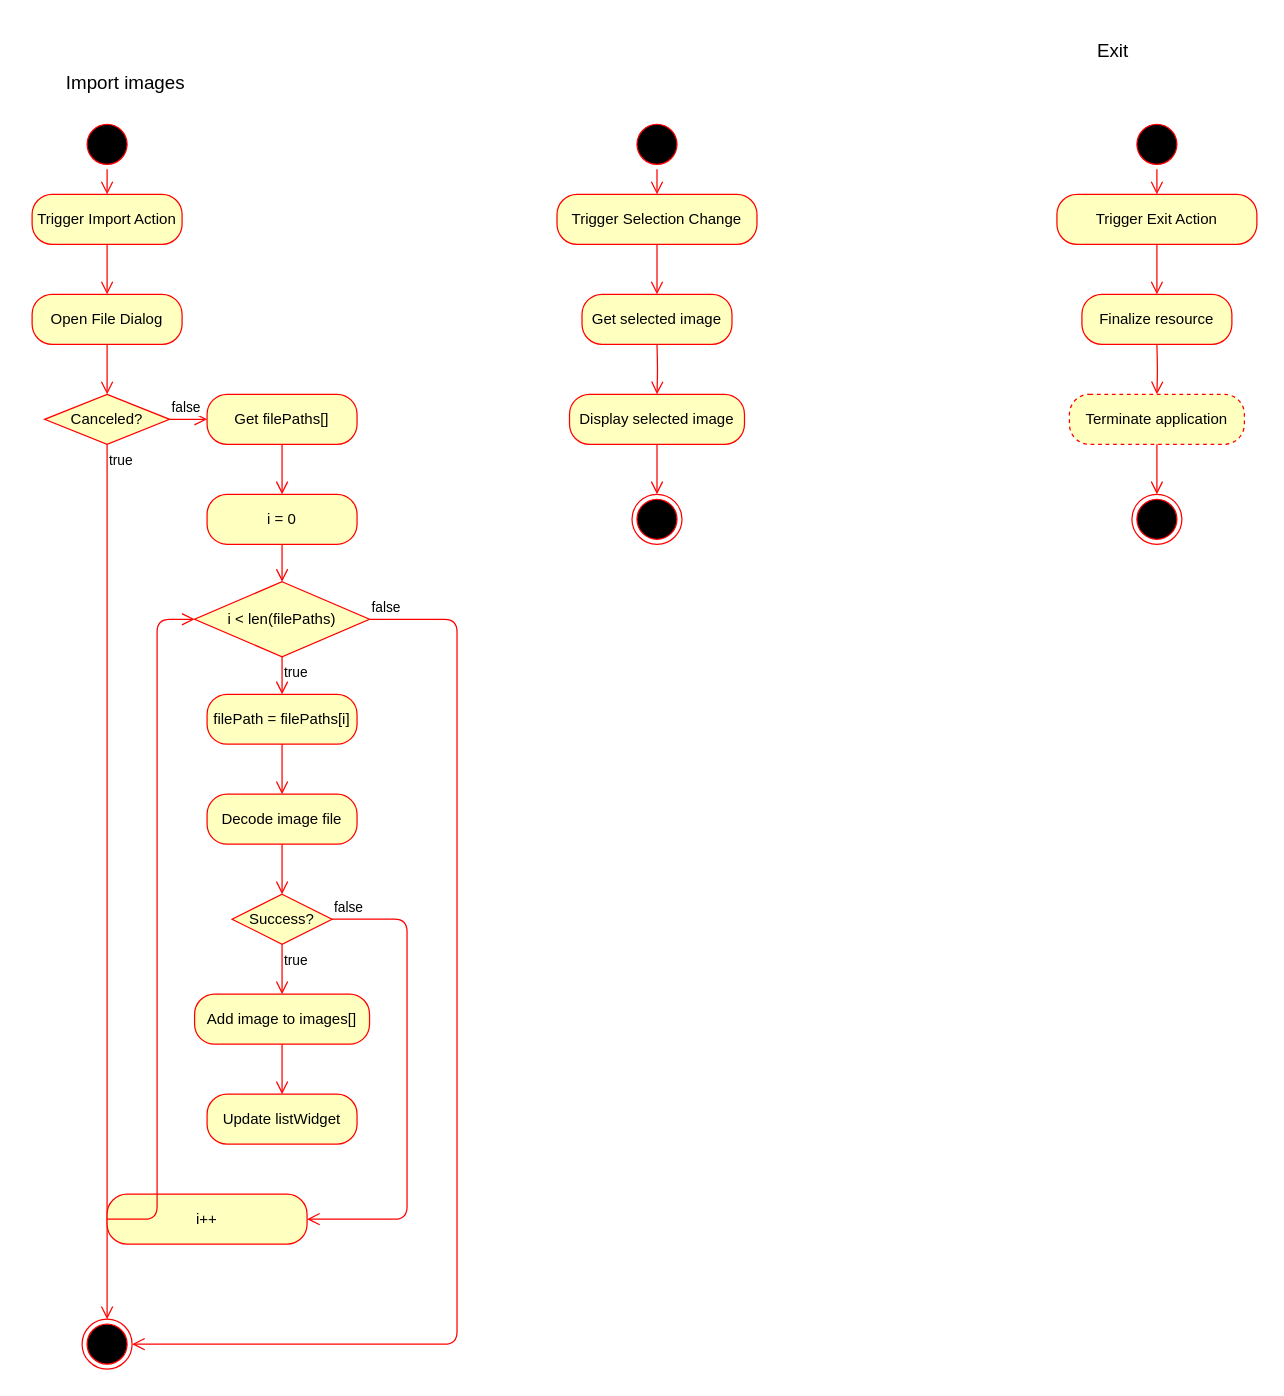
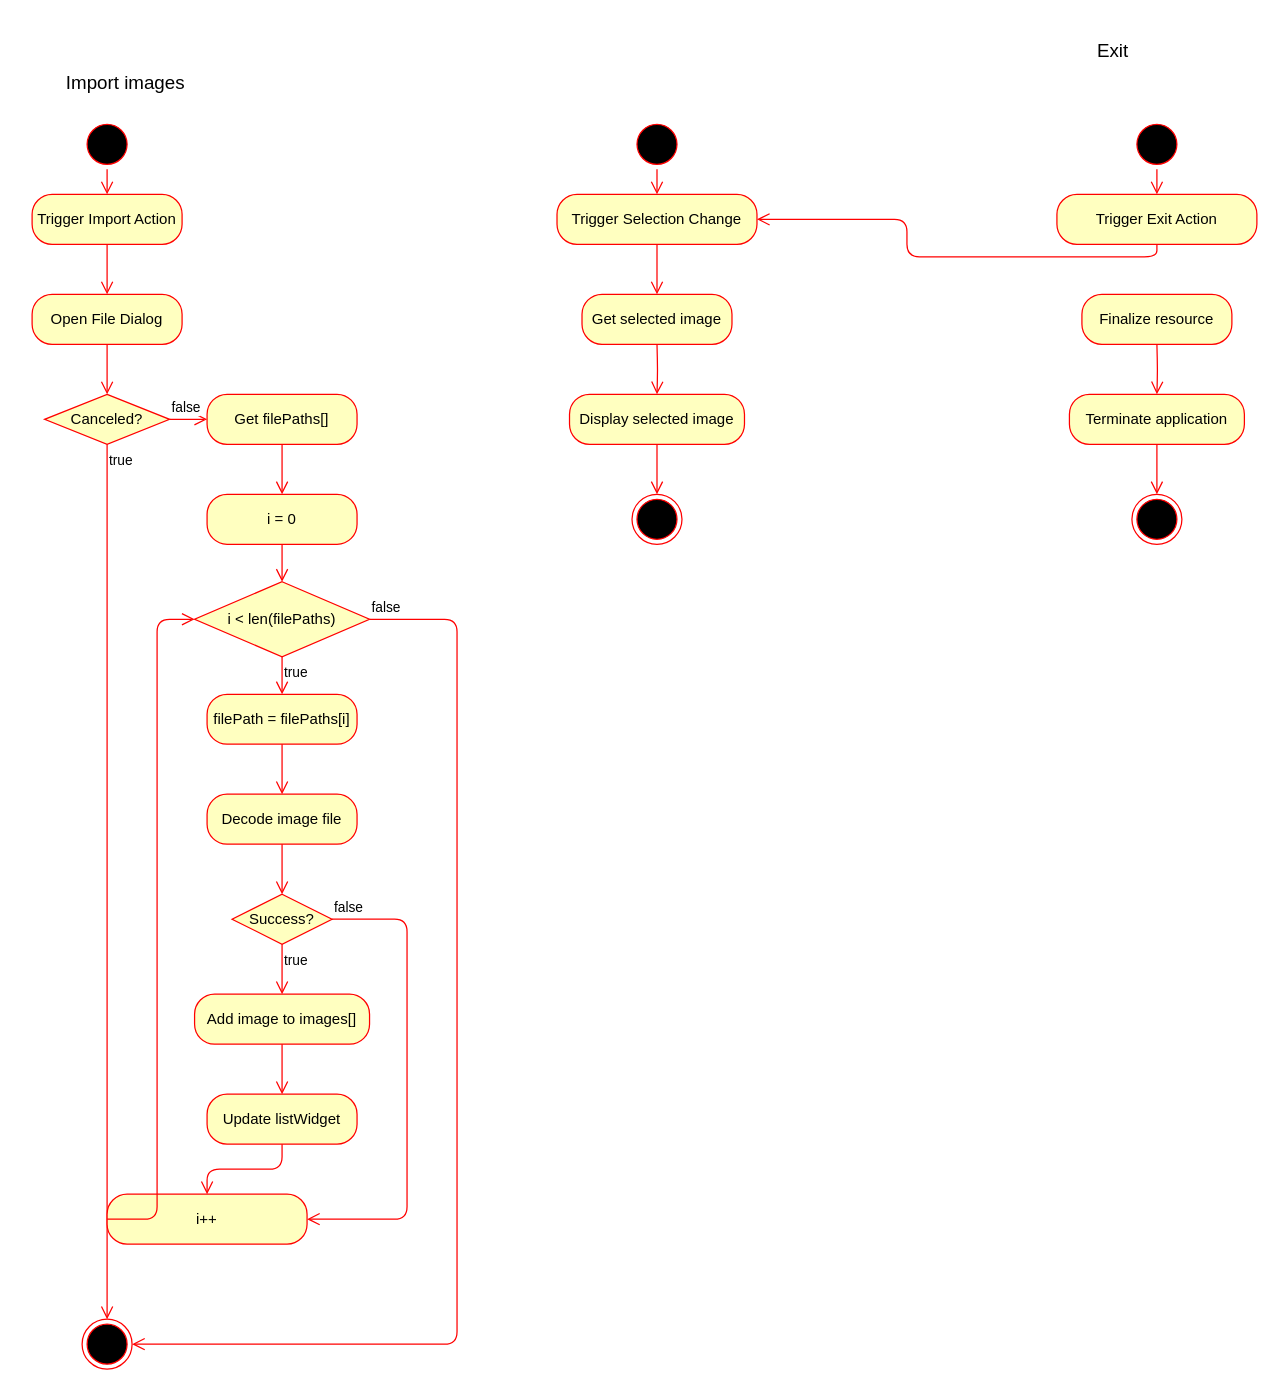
edge "Trigger Exit Action" -> "Finalize resource": now "Trigger Exit Action" -> "Trigger Selection Change"
node "Terminate application": style dashed -> solid
edge "Update listWidget" -> "i++": added
